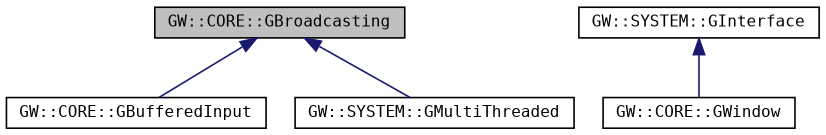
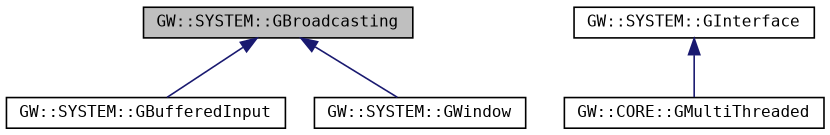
node "GW::CORE::GBroadcasting": label "GW::CORE::GBroadcasting" -> "GW::SYSTEM::GBroadcasting"
node "GW::CORE::GBufferedInput": label "GW::CORE::GBufferedInput" -> "GW::SYSTEM::GBufferedInput"
node "GW::SYSTEM::GMultiThreaded": label "GW::SYSTEM::GMultiThreaded" -> "GW::SYSTEM::GWindow"
node "GW::CORE::GWindow": label "GW::CORE::GWindow" -> "GW::CORE::GMultiThreaded"
